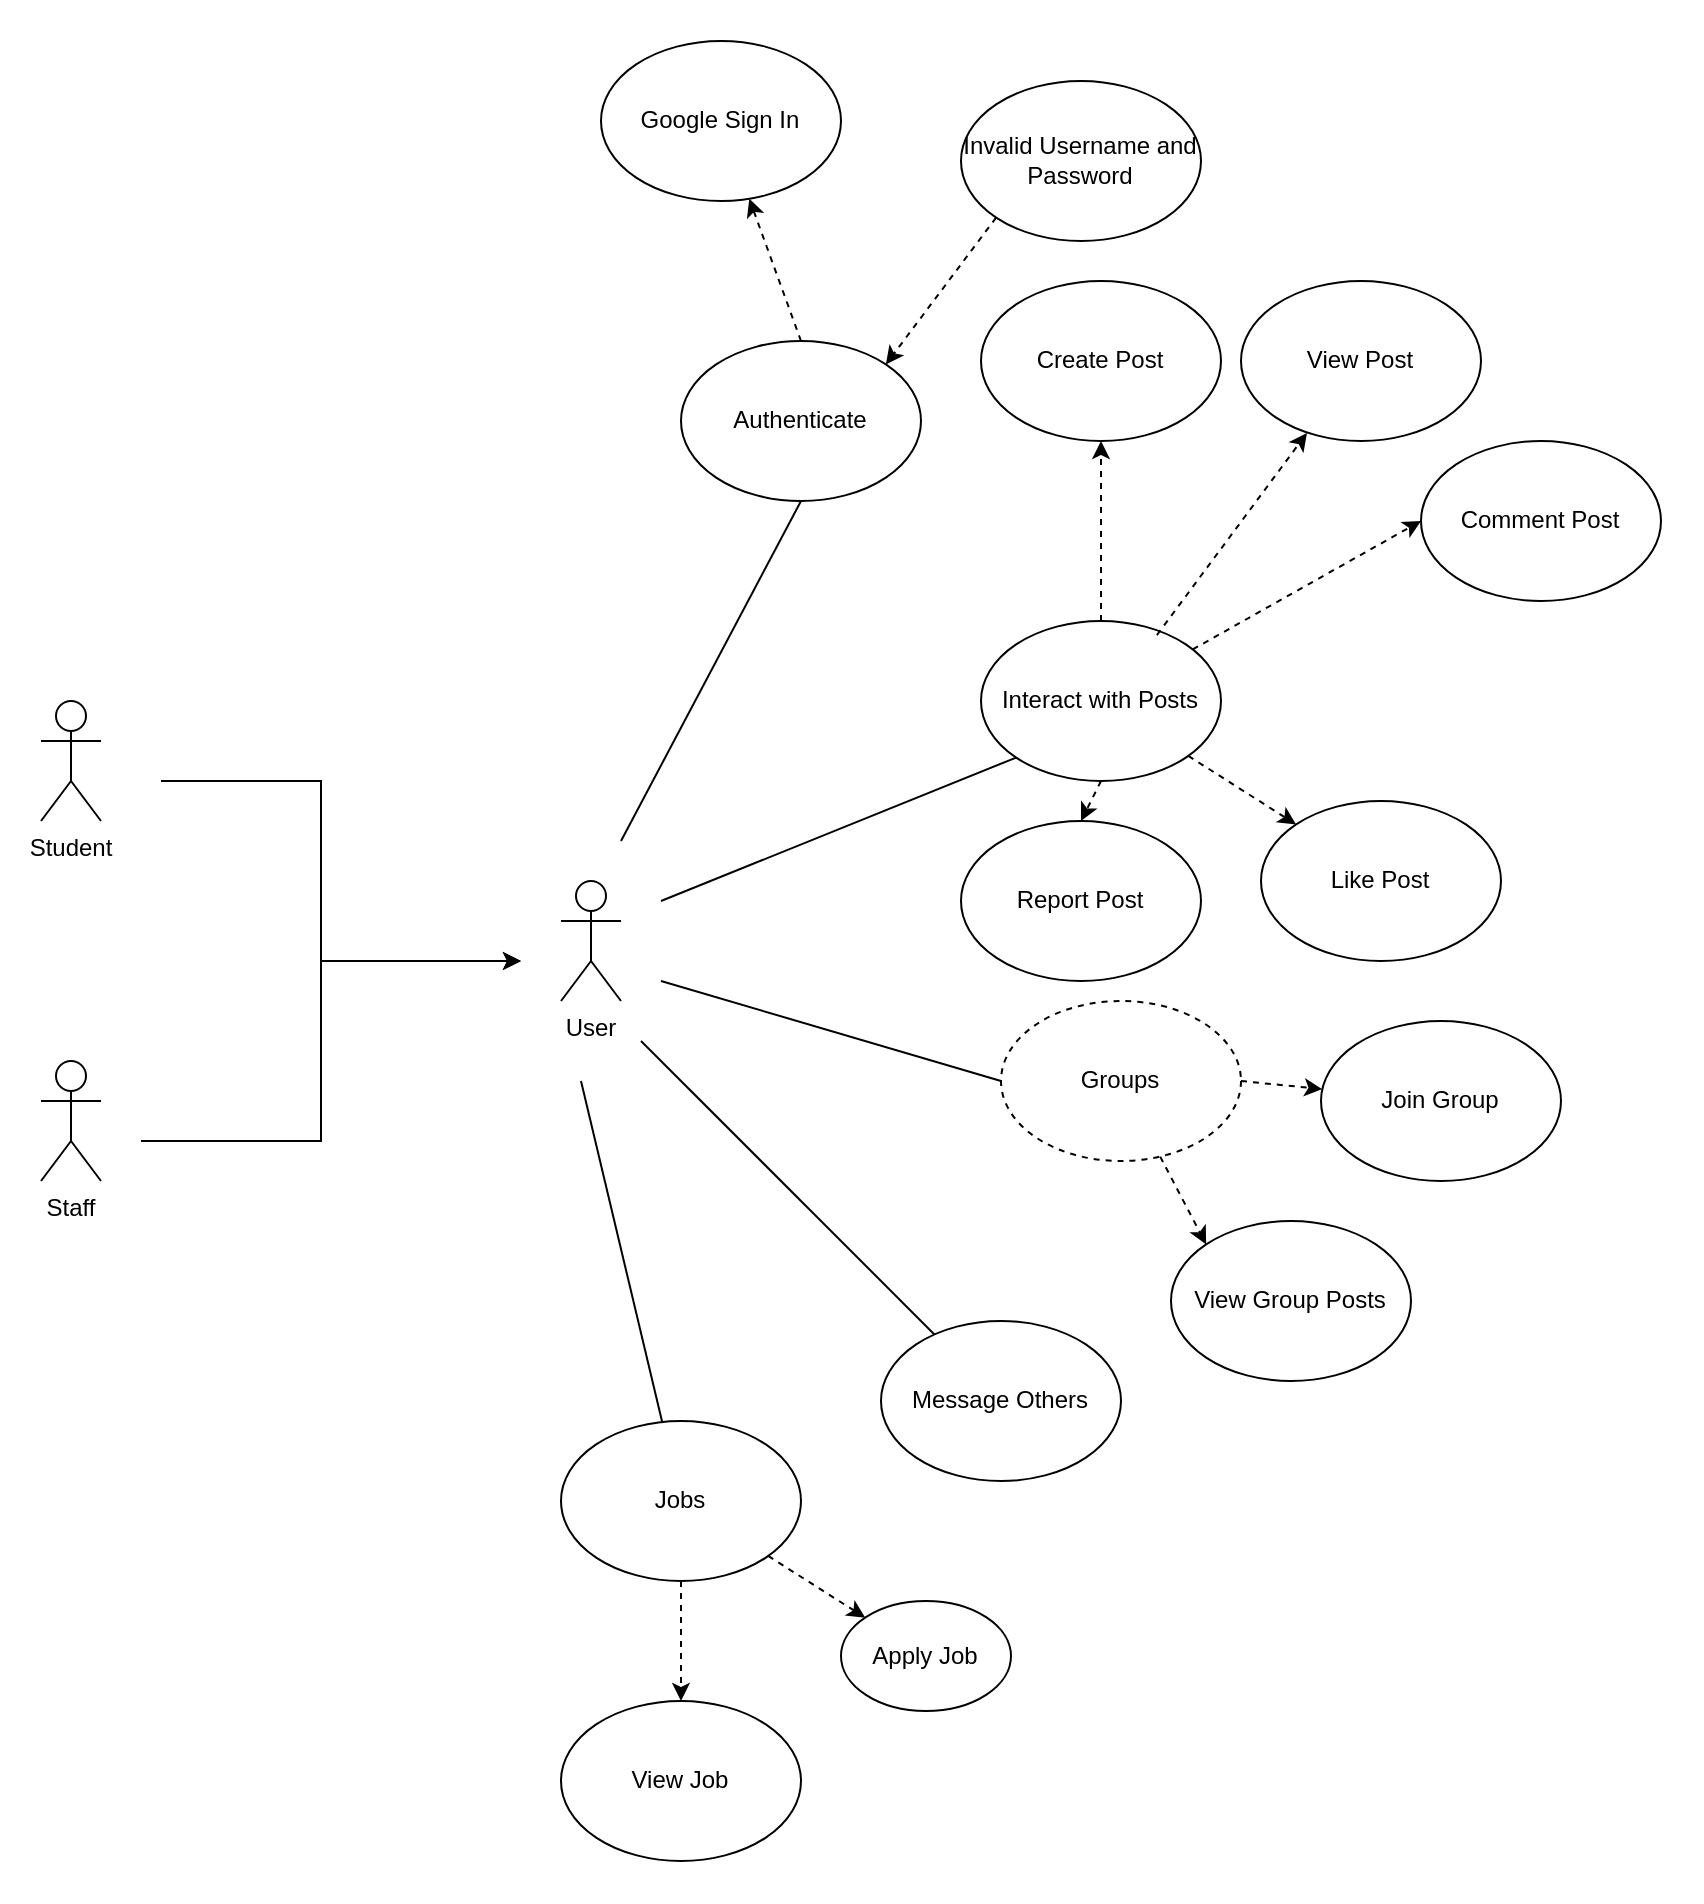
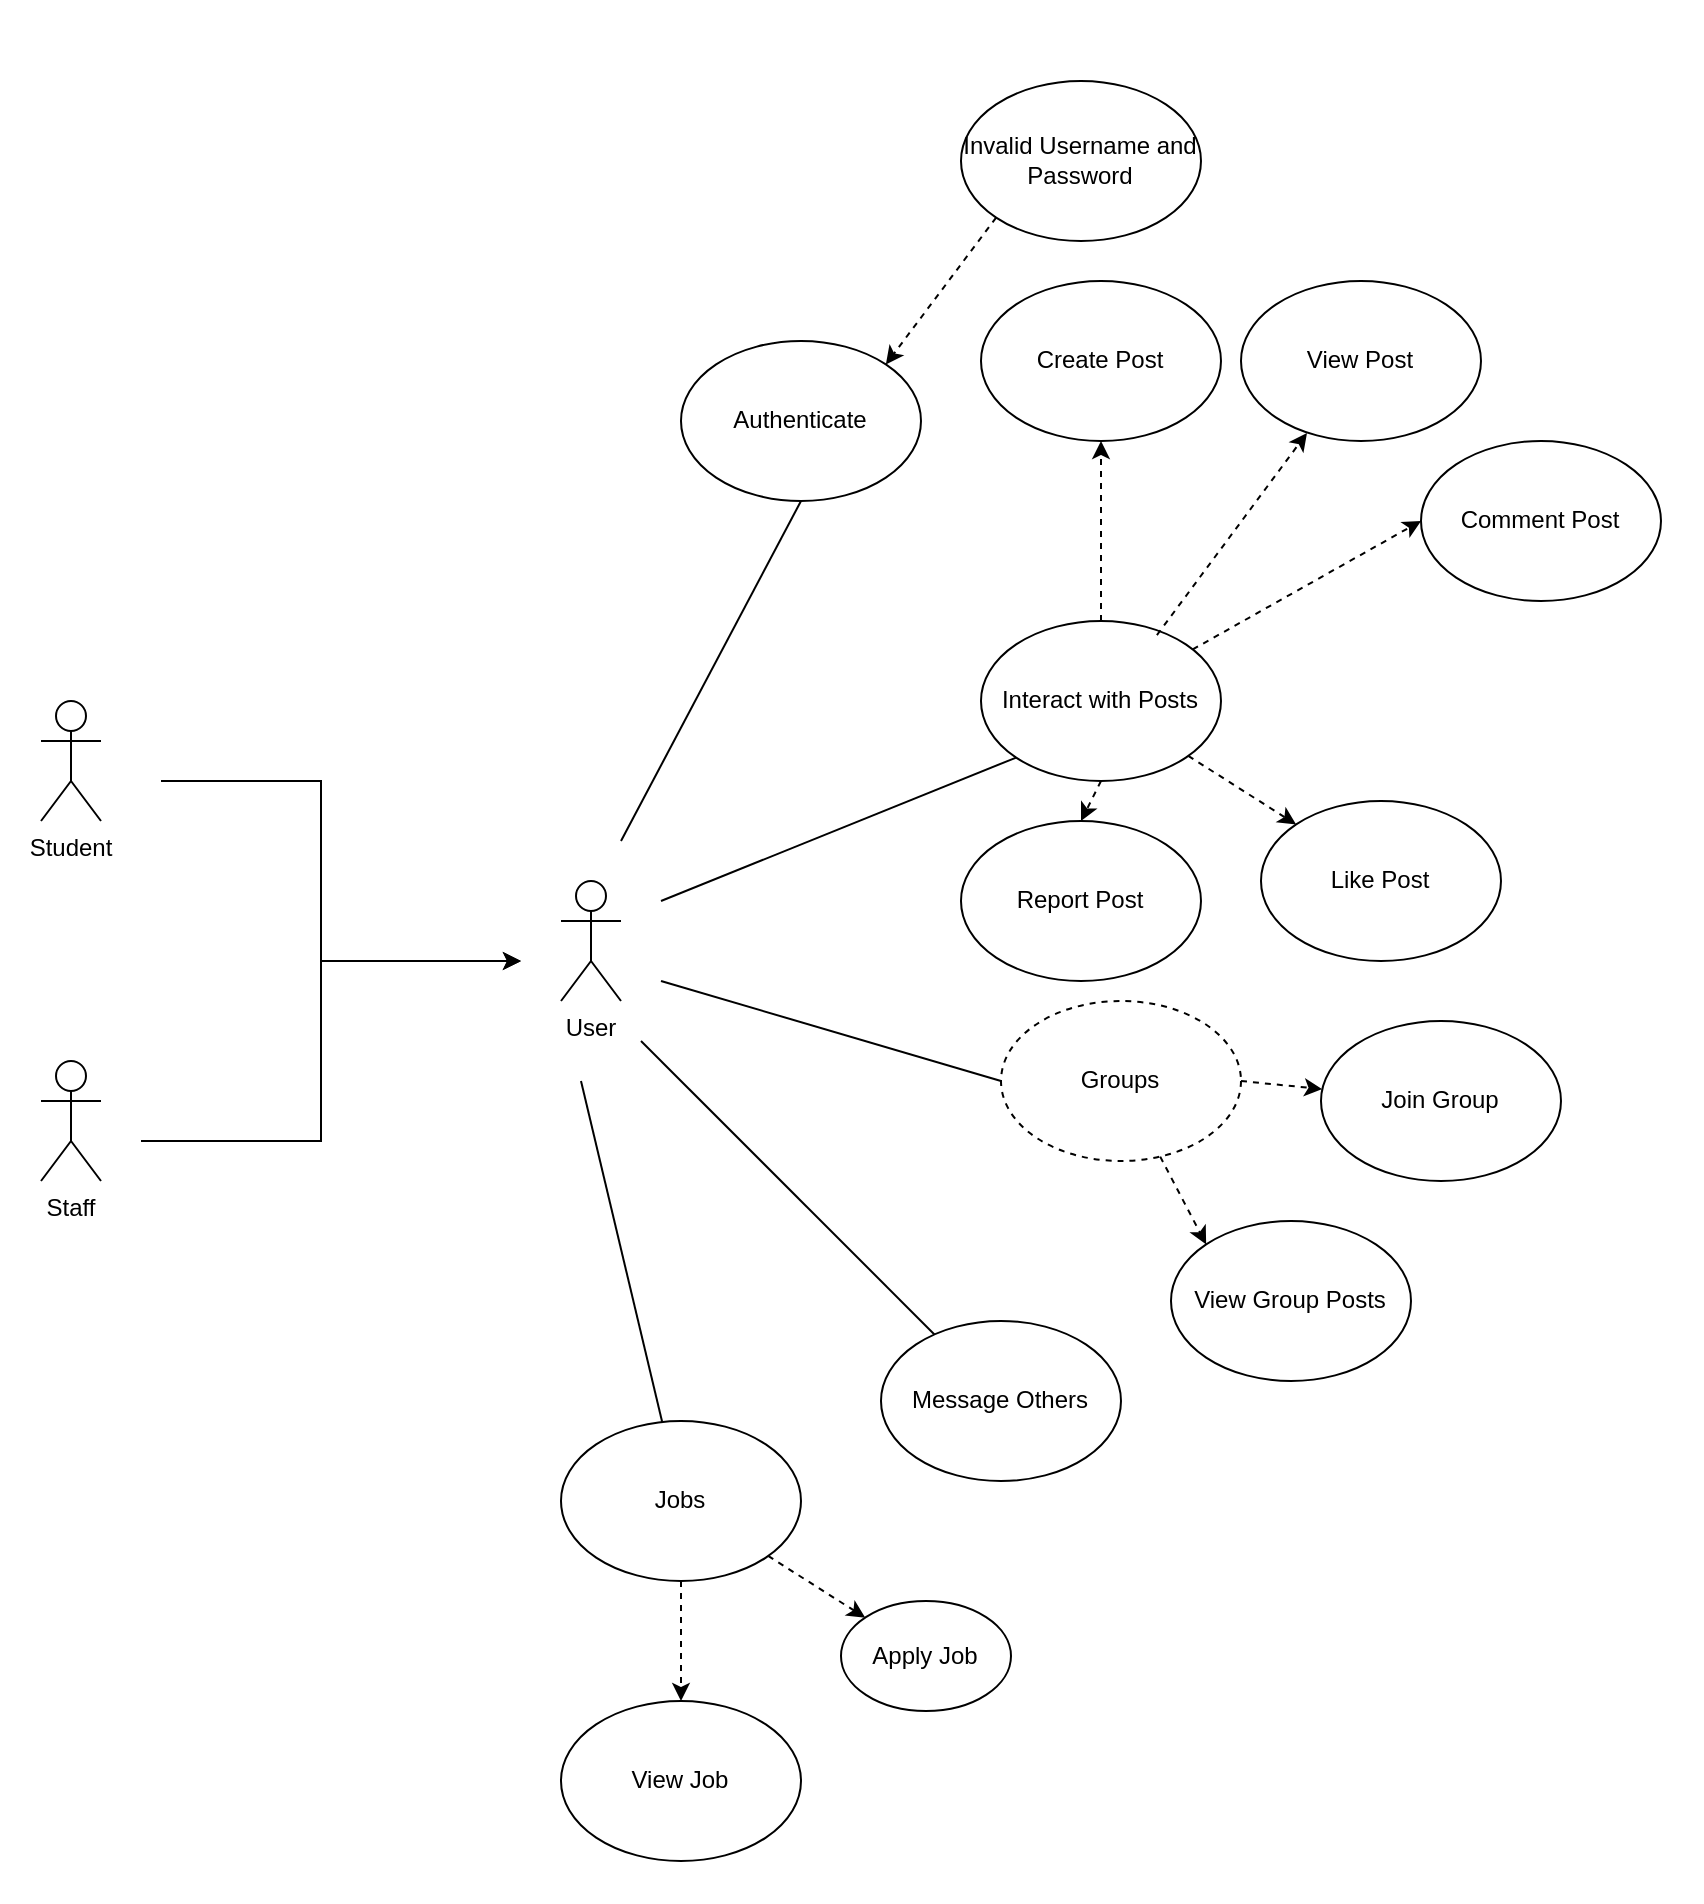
node "Google Sign In": removed
edge "Authenticate" -> "Google Sign In": removed
